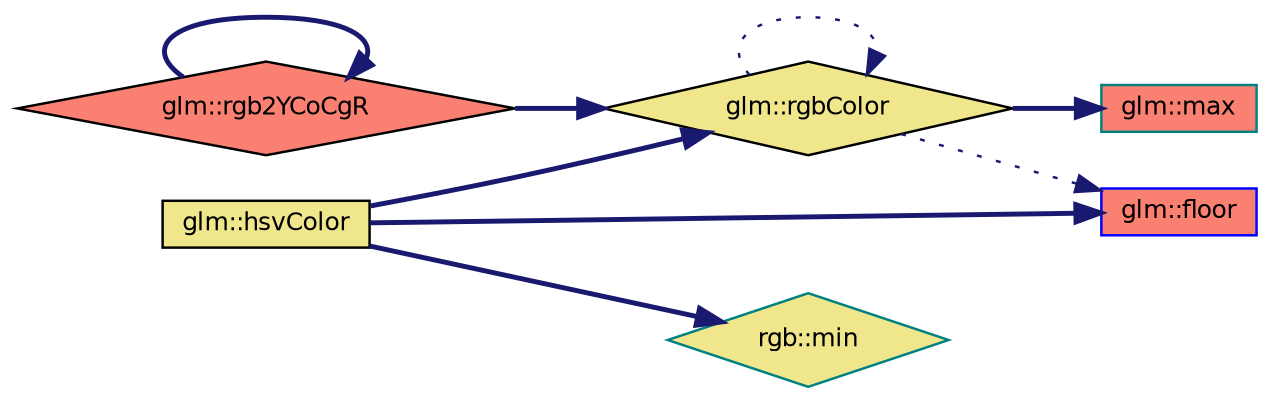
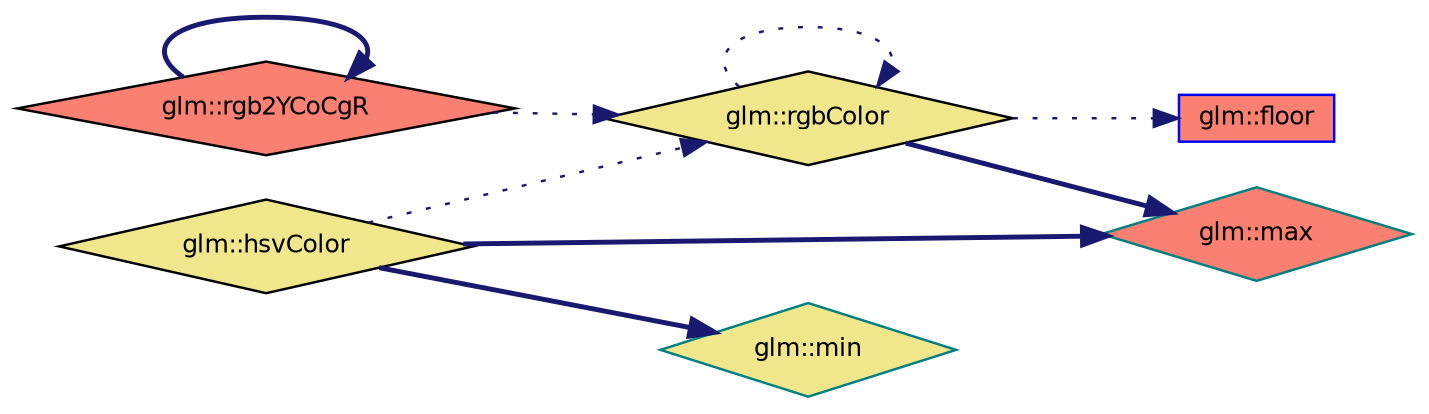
edge "glm::rgb2YCoCgR" -> "glm::rgbColor": style bold -> dotted
node "glm::max": shape box -> diamond
edge "glm::hsvColor" -> "glm::rgbColor": style bold -> dotted
edge "glm::hsvColor" -> "glm::floor": now "glm::hsvColor" -> "glm::max"
node "glm::hsvColor": shape box -> diamond
node "rgb::min": label "rgb::min" -> "glm::min"
